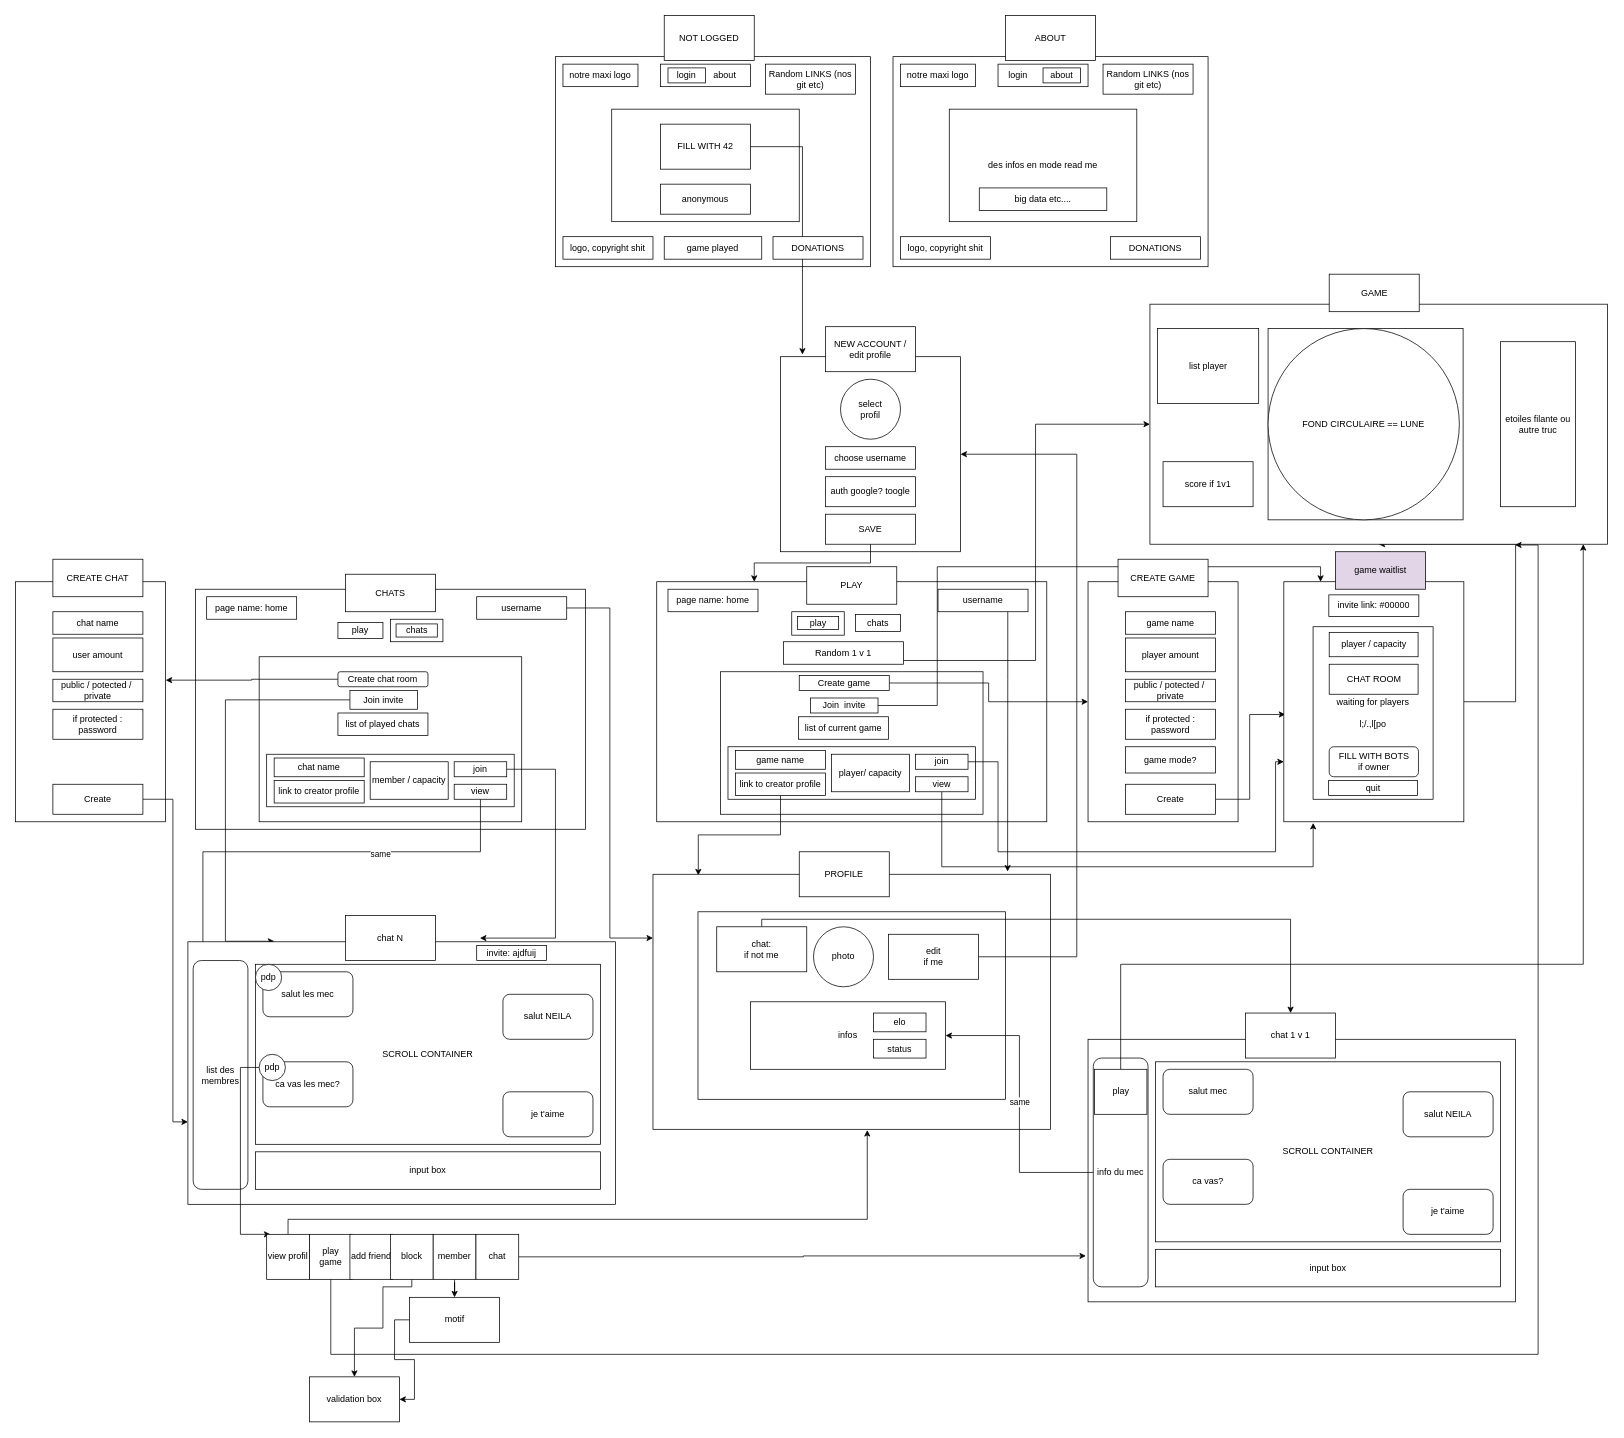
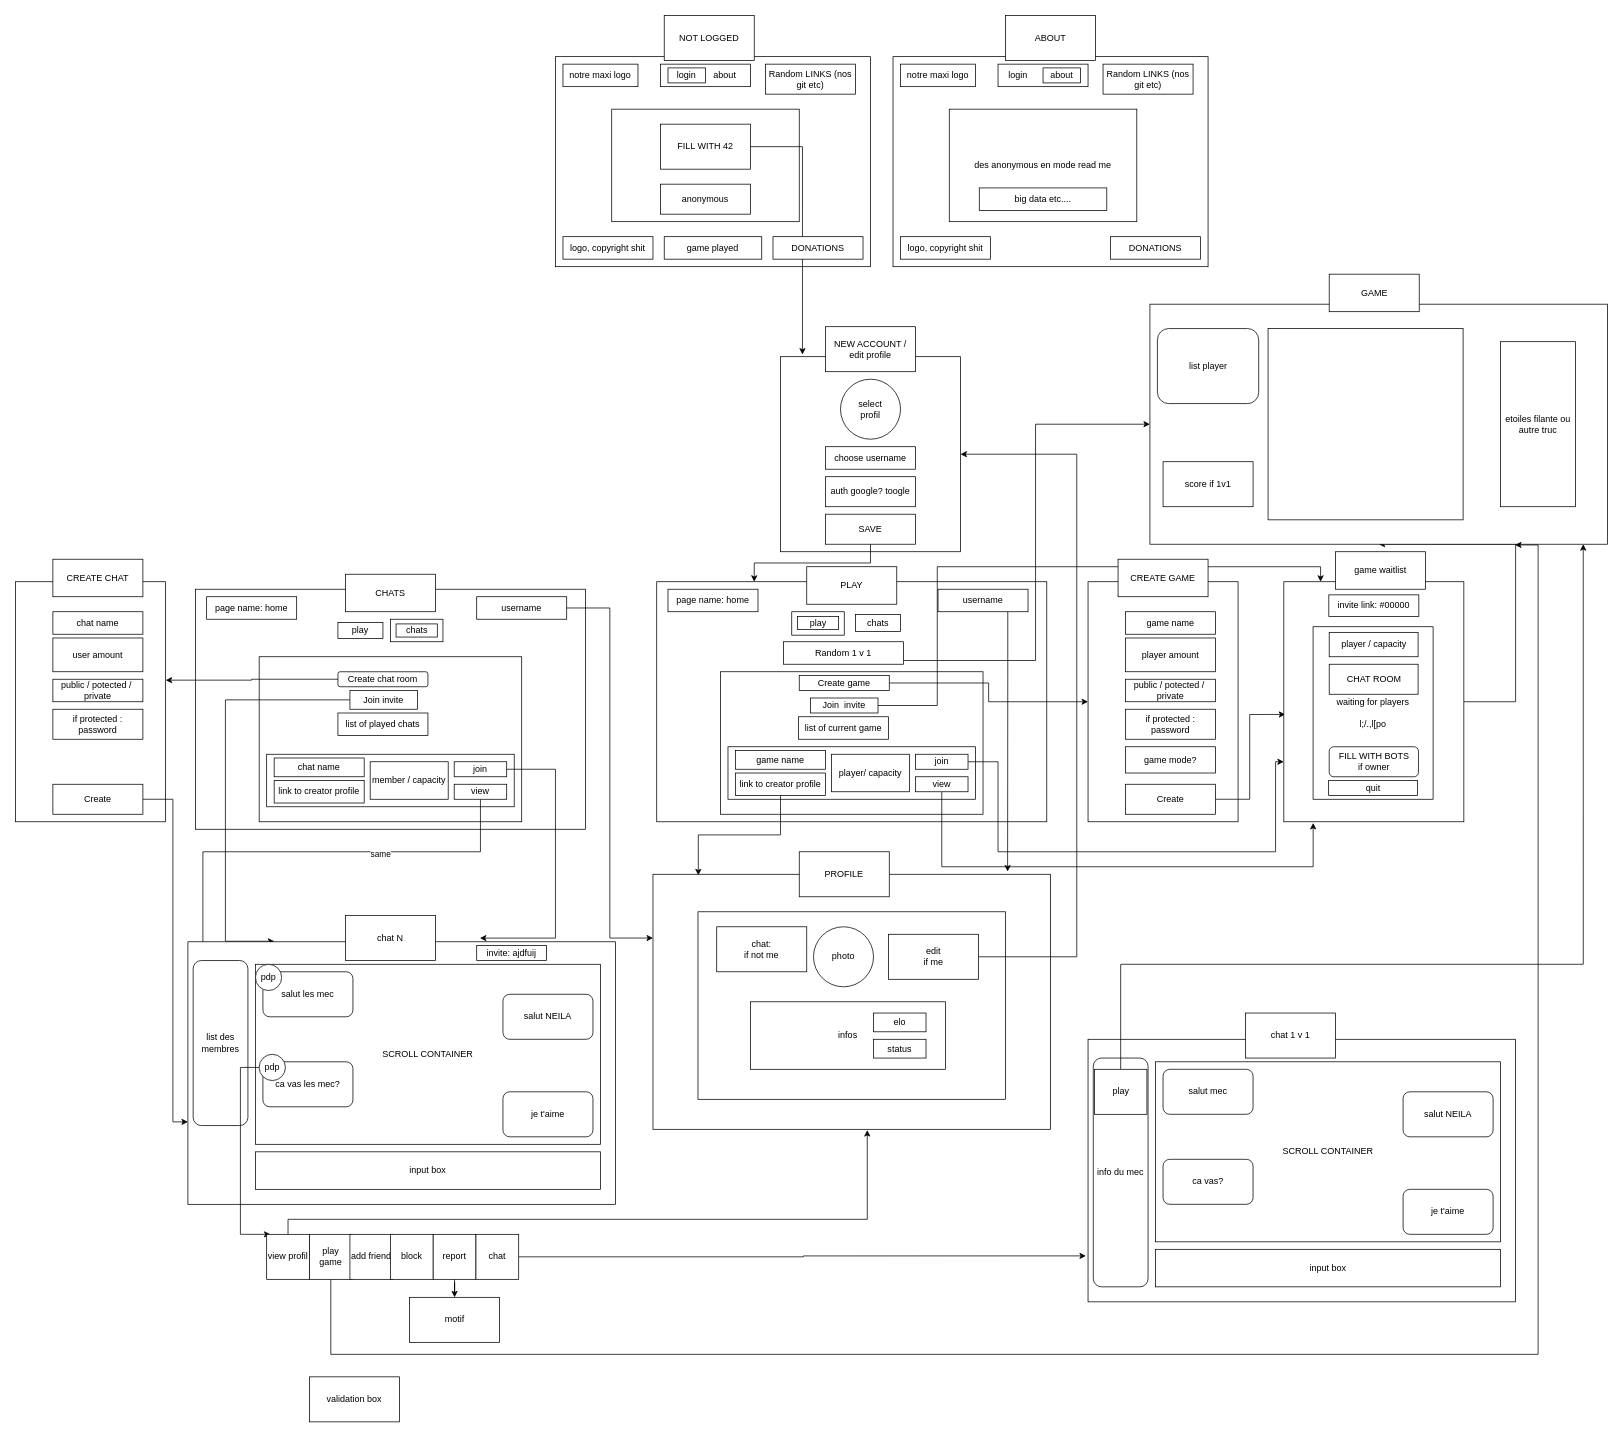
node "des infos en mode read me": label "des infos en mode read me" -> "des anonymous en mode read me"
node "list player": shape rectangle -> rounded rectangle
node "FOND CIRCULAIRE == LUNE": removed
node "game waitlist": fillcolor #e1d5e7 -> #ffffff
edge "chat: if not me" -> "chat 1 v 1": removed
node "list des membres": size 55x229 -> 55x165
edge "info du mec" -> "infos": removed, label "same"
node "member": label "member" -> "report"
edge "block" -> "validation box": removed
edge "motif" -> "validation box": removed
